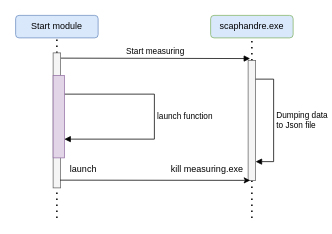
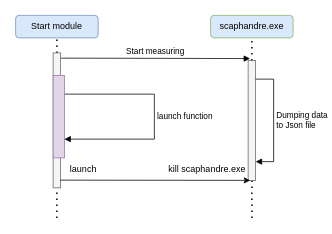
node "kill measuring.exe": label "kill measuring.exe" -> "kill scaphandre.exe"
